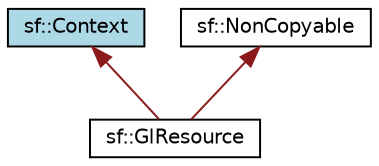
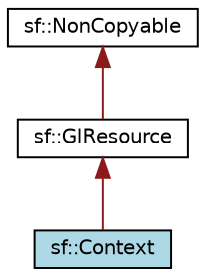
edge "sf::GlResource" -> "sf::Context": reversed
